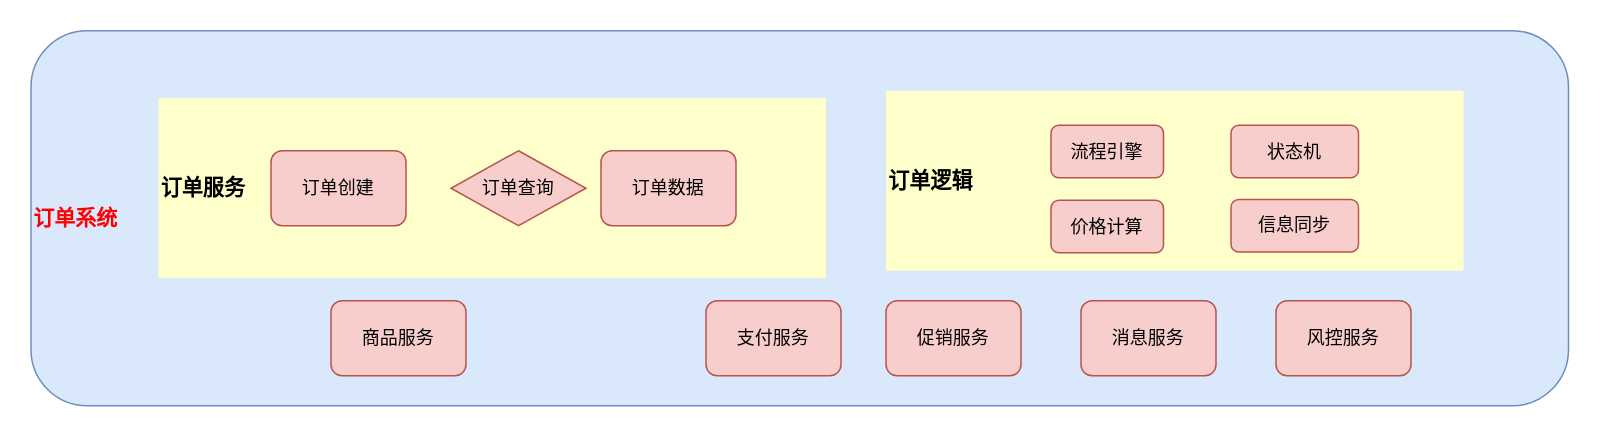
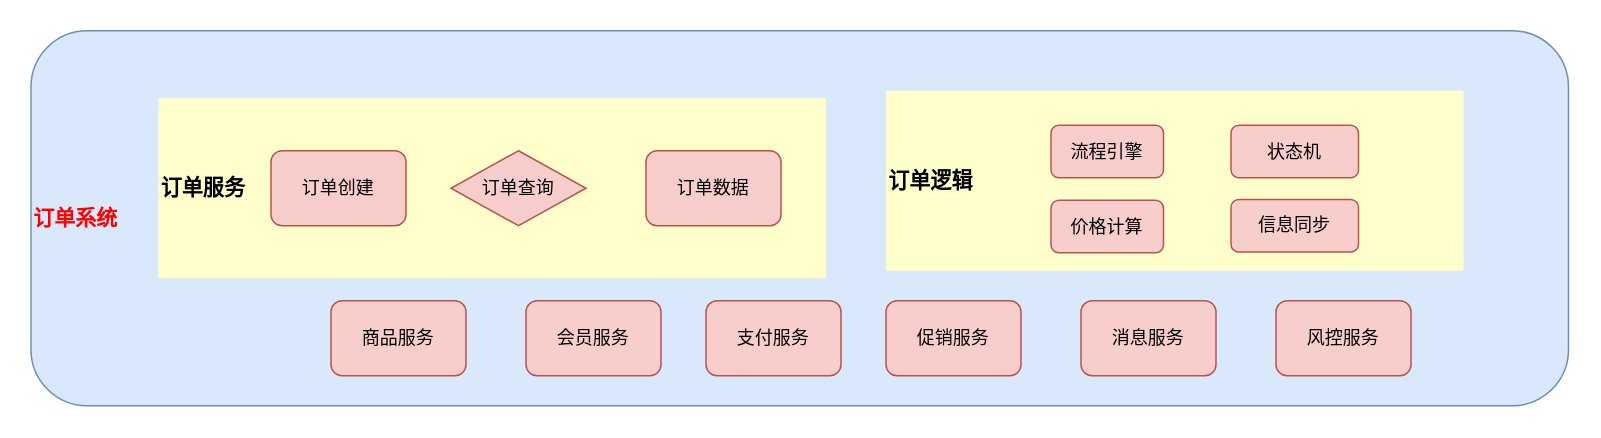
node "订单数据": moved (668, 188) -> (713, 188)
node "会员服务": added
